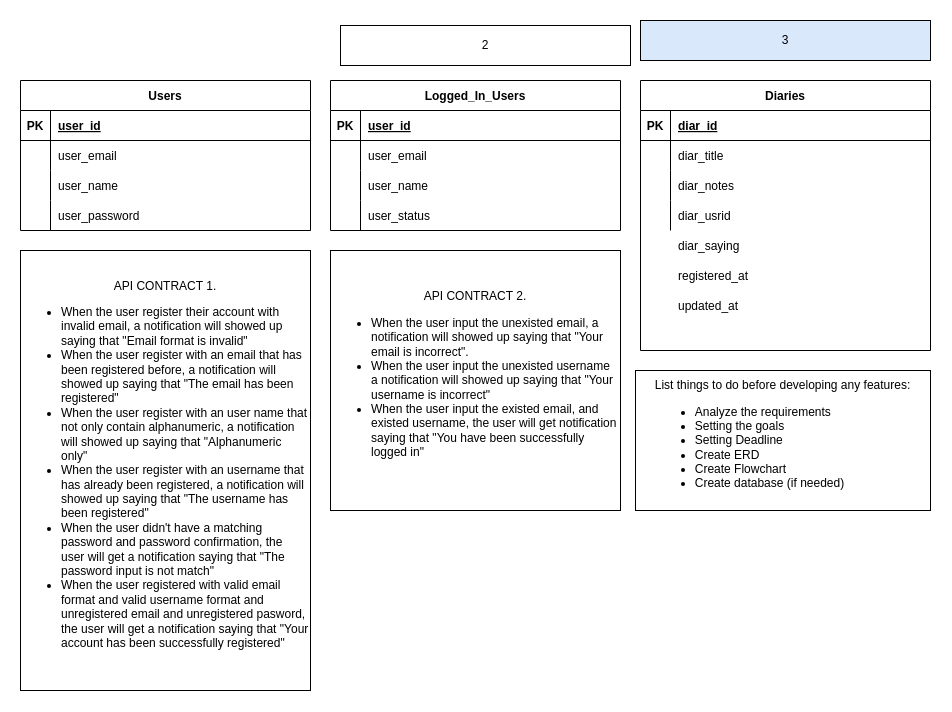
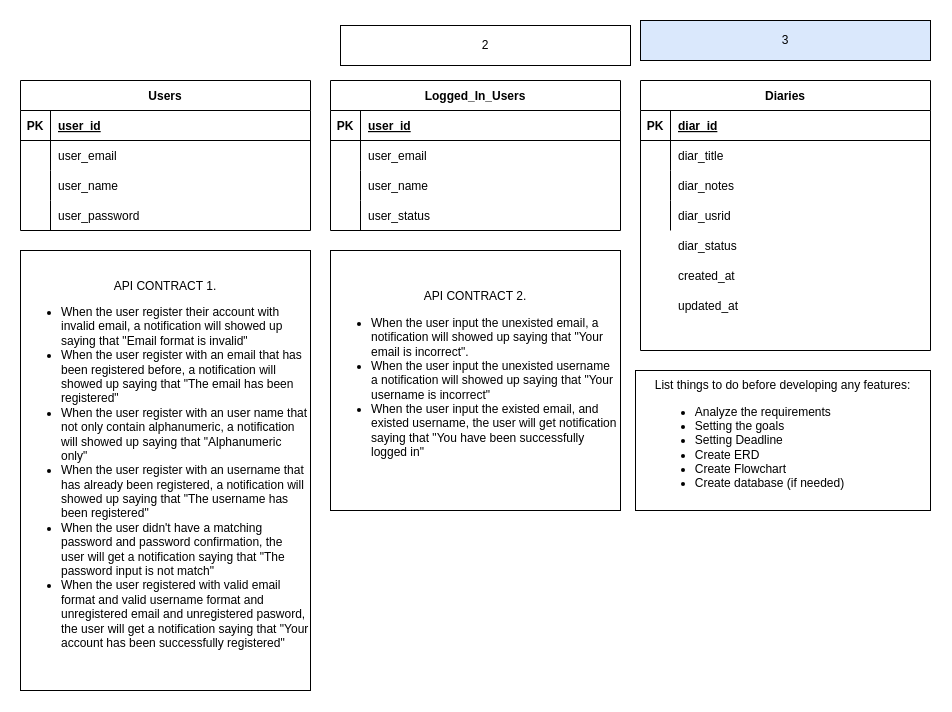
node "diar_saying": label "diar_saying" -> "diar_status"
node "registered_at": label "registered_at" -> "created_at"
